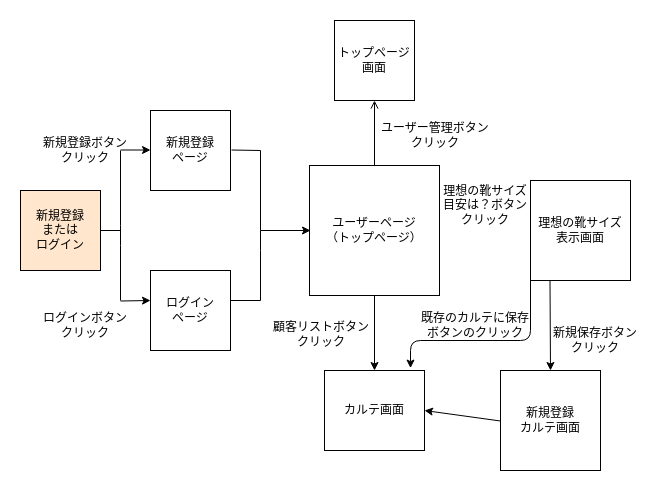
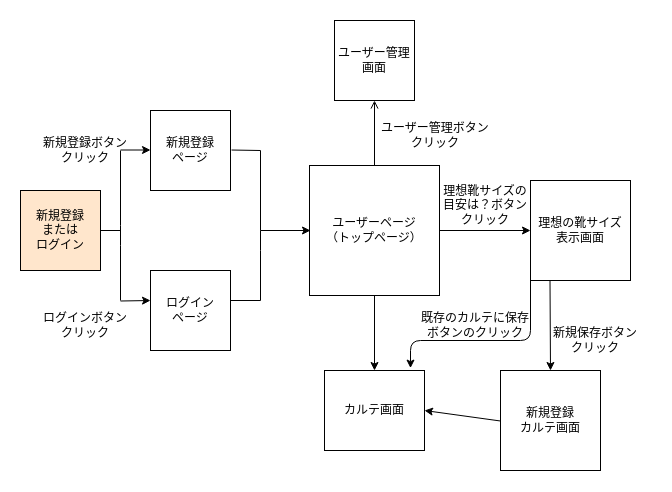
node "トップページ 画面": label "トップページ 画面" -> "ユーザー管理 画面"
node "理想の靴サイズ 目安は？ボタン クリック": label "理想の靴サイズ 目安は？ボタン クリック" -> "理想靴サイズの 目安は？ボタン クリック"
edge "ユーザーページ （トップページ）" -> "理想の靴サイズ 表示画面": added
node "顧客リストボタン クリック": removed
